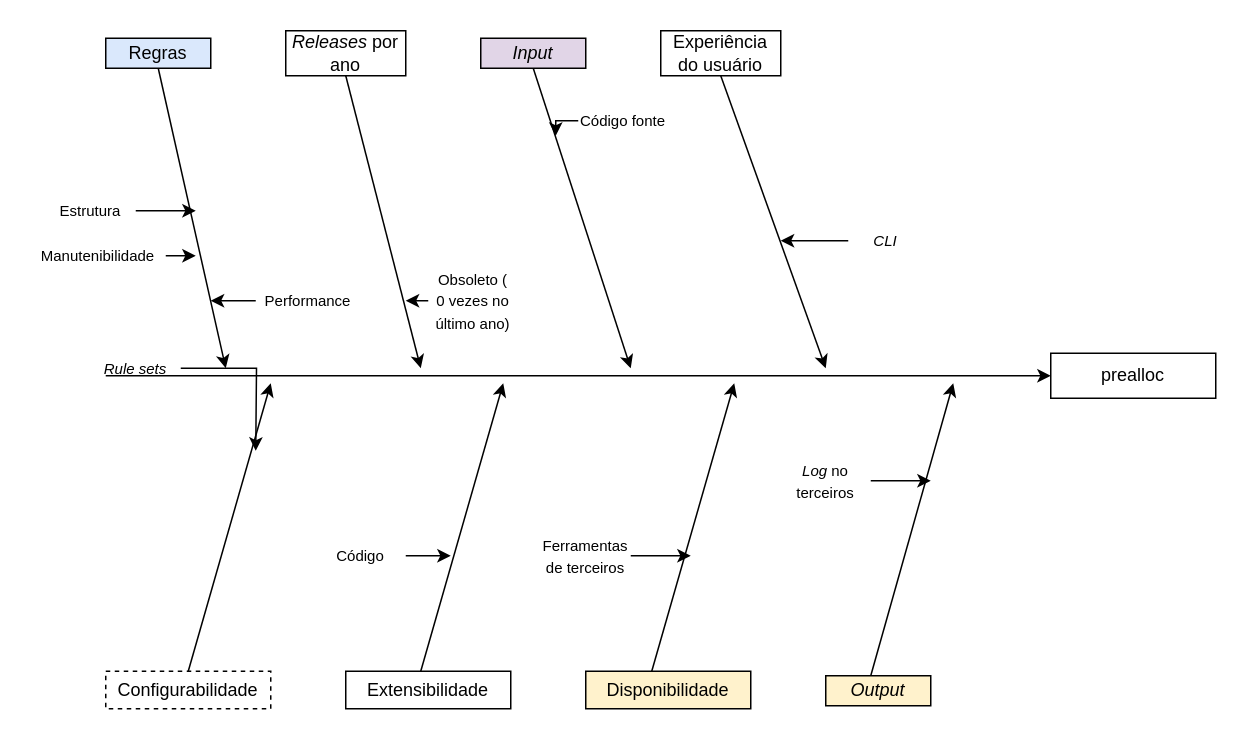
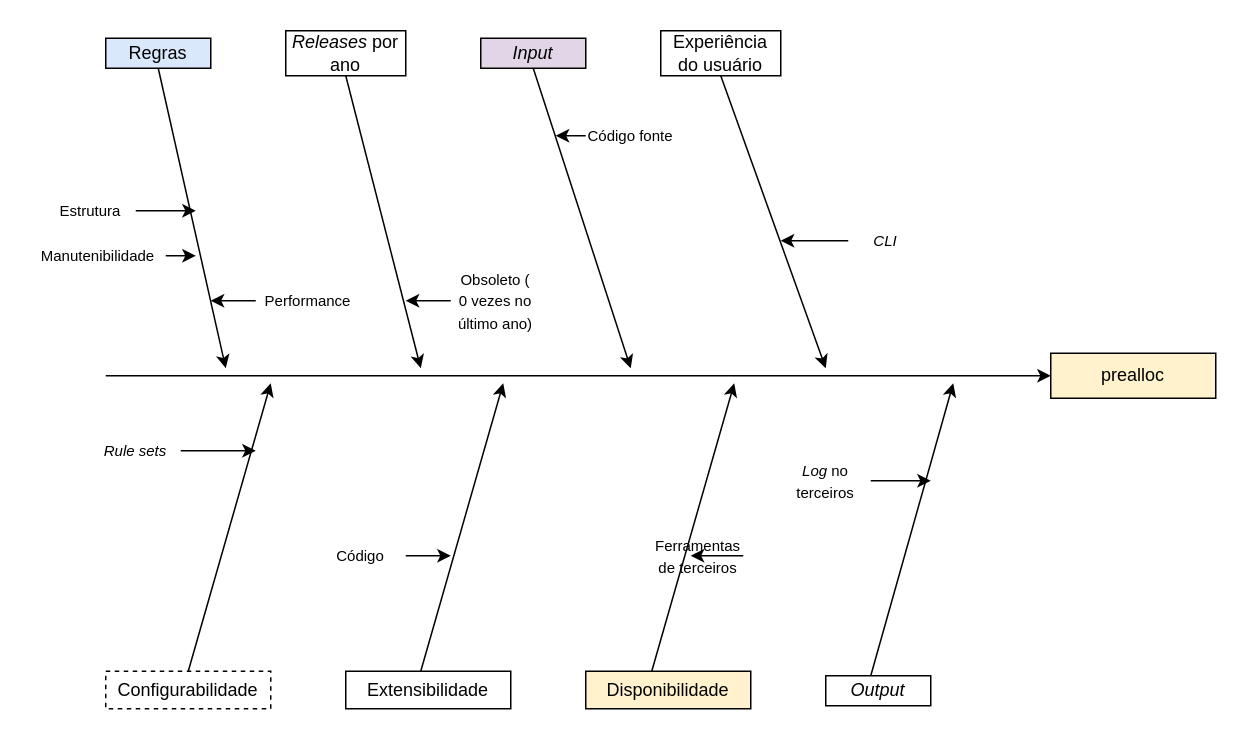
node "Código fonte": moved (623, 121) -> (631, 136)
node "Obsoleto ( 0 vezes no último ano)": moved (473, 301) -> (496, 301)
node "Rule sets": moved (136, 368) -> (136, 451)
node "prealloc": fillcolor #ffffff -> #fff2cc
node "Ferramentas de terceiros": moved (586, 556) -> (698, 556)
node "Output": fillcolor #fff2cc -> #ffffff
